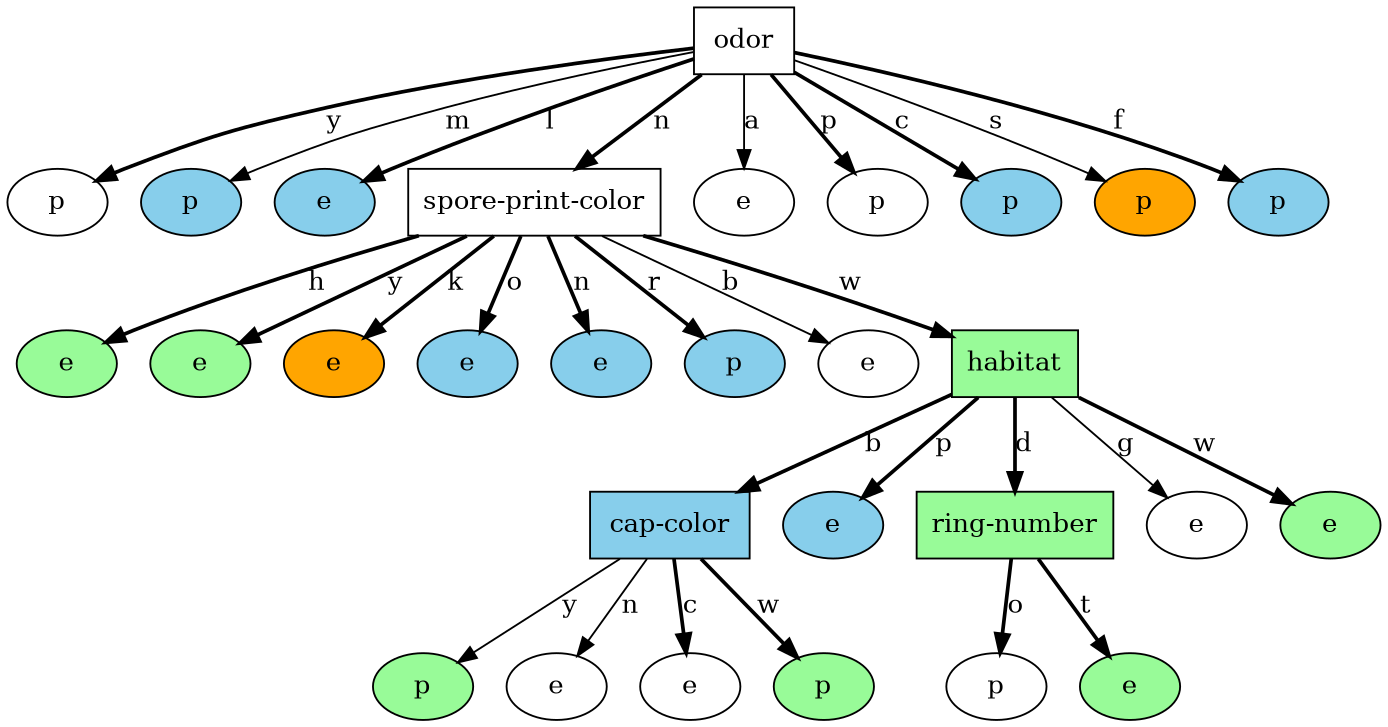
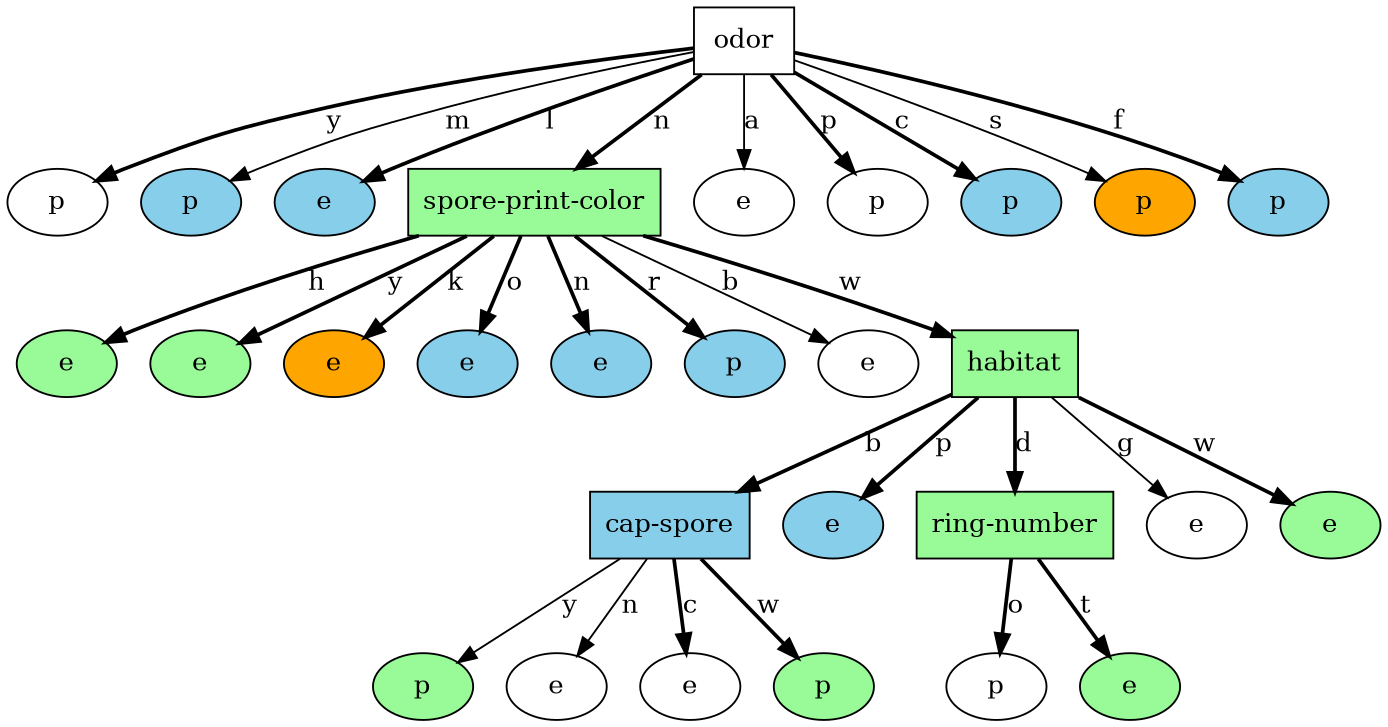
node "spore-print-color": fillcolor white -> palegreen
node "cap-color": label "cap-color" -> "cap-spore"
